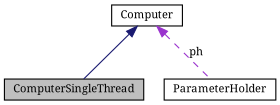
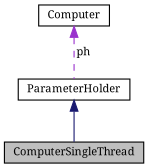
edge "ComputerSingleThread" -> "Computer": now "ComputerSingleThread" -> "ParameterHolder"
